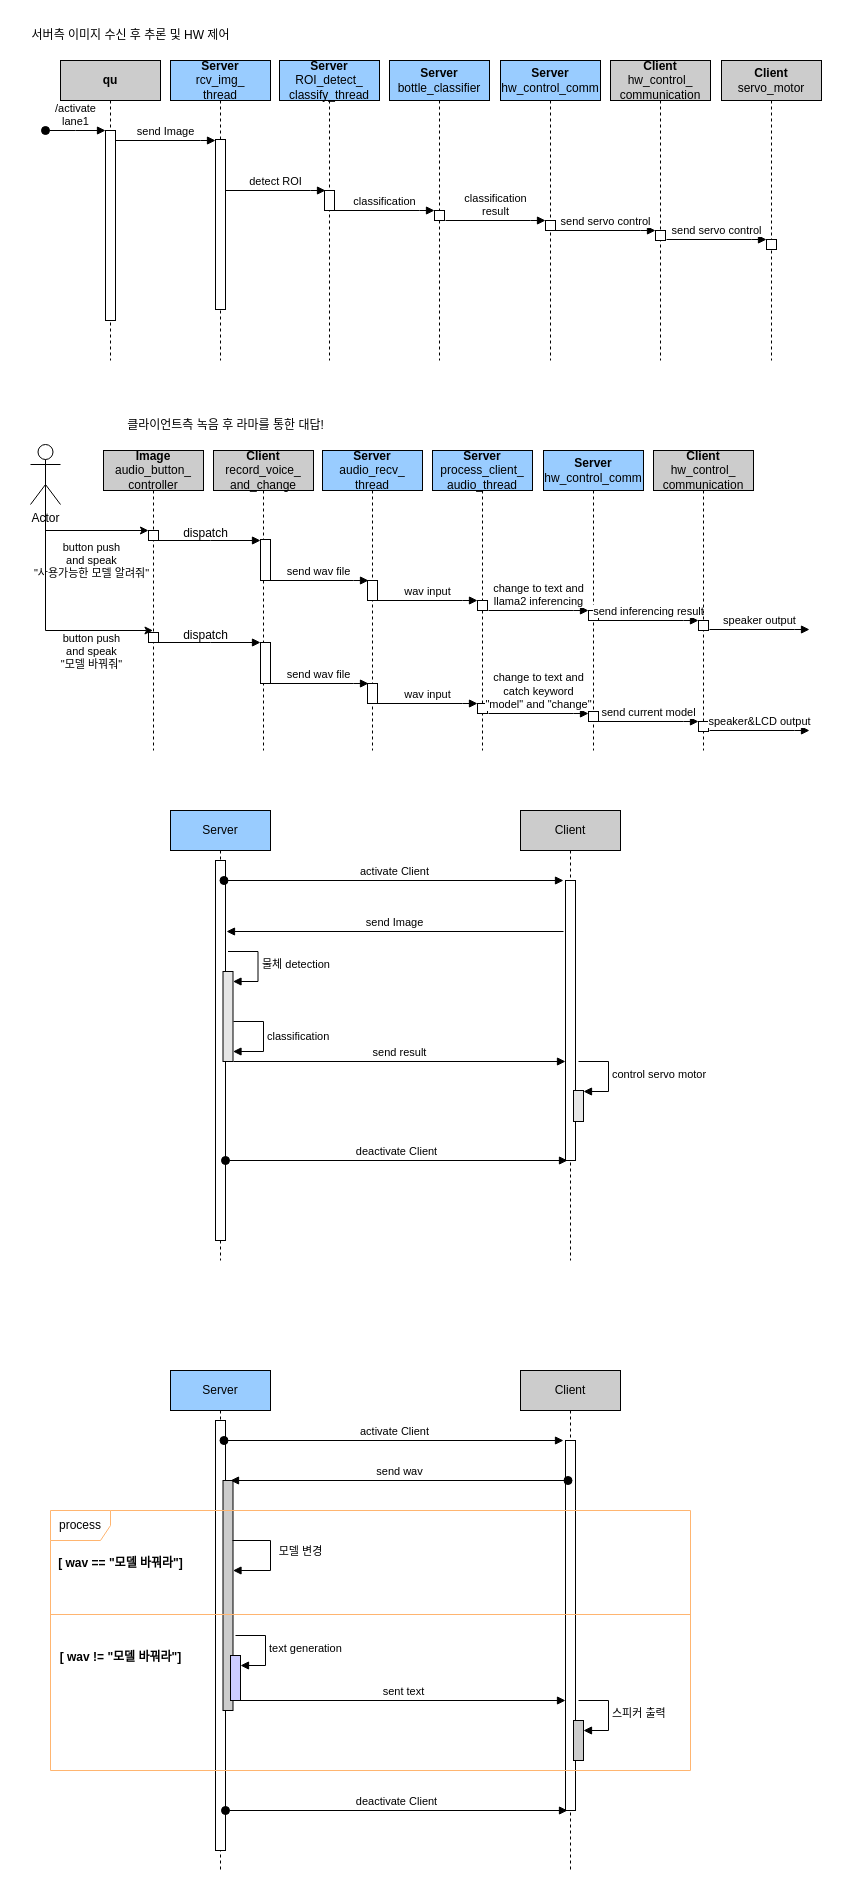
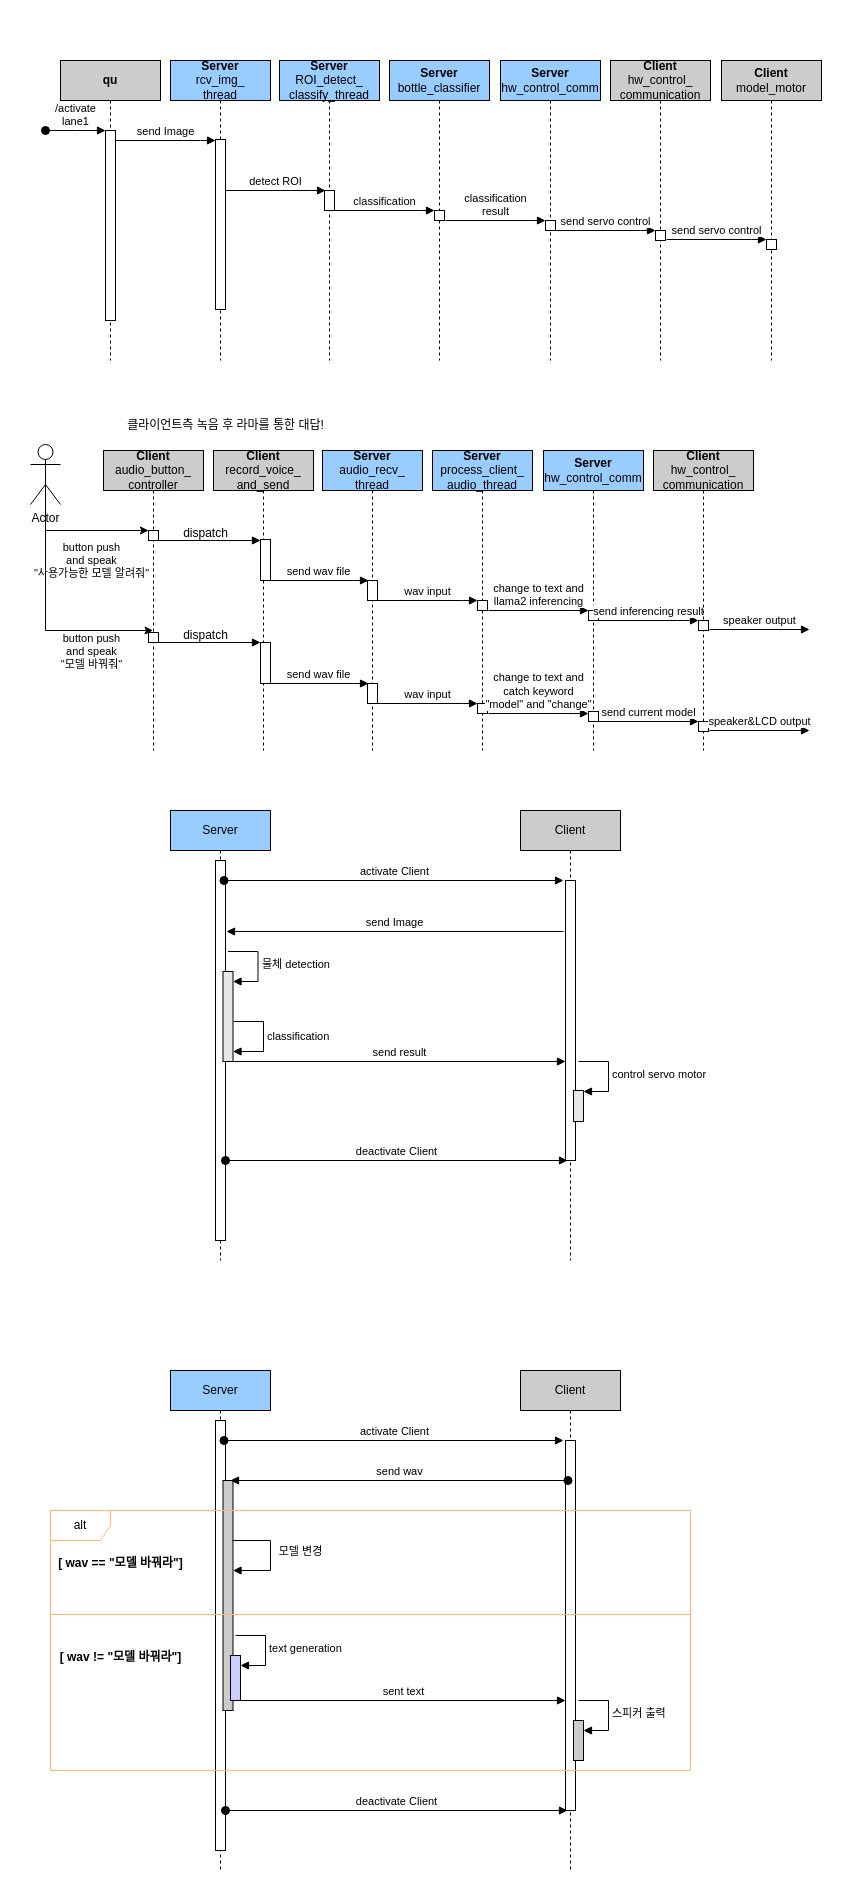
node "서버측 이미지 수신 후 추론 및 HW 제어": removed
node "Client servo_motor": label "Client servo_motor" -> "Client model_motor"
node "Image audio_button_ controller": label "Image audio_button_ controller" -> "Client audio_button_ controller"
node "Clientrecord_voice_ and_change": label "Clientrecord_voice_ and_change" -> "Clientrecord_voice_ and_send"
node "process": label "process" -> "alt"
